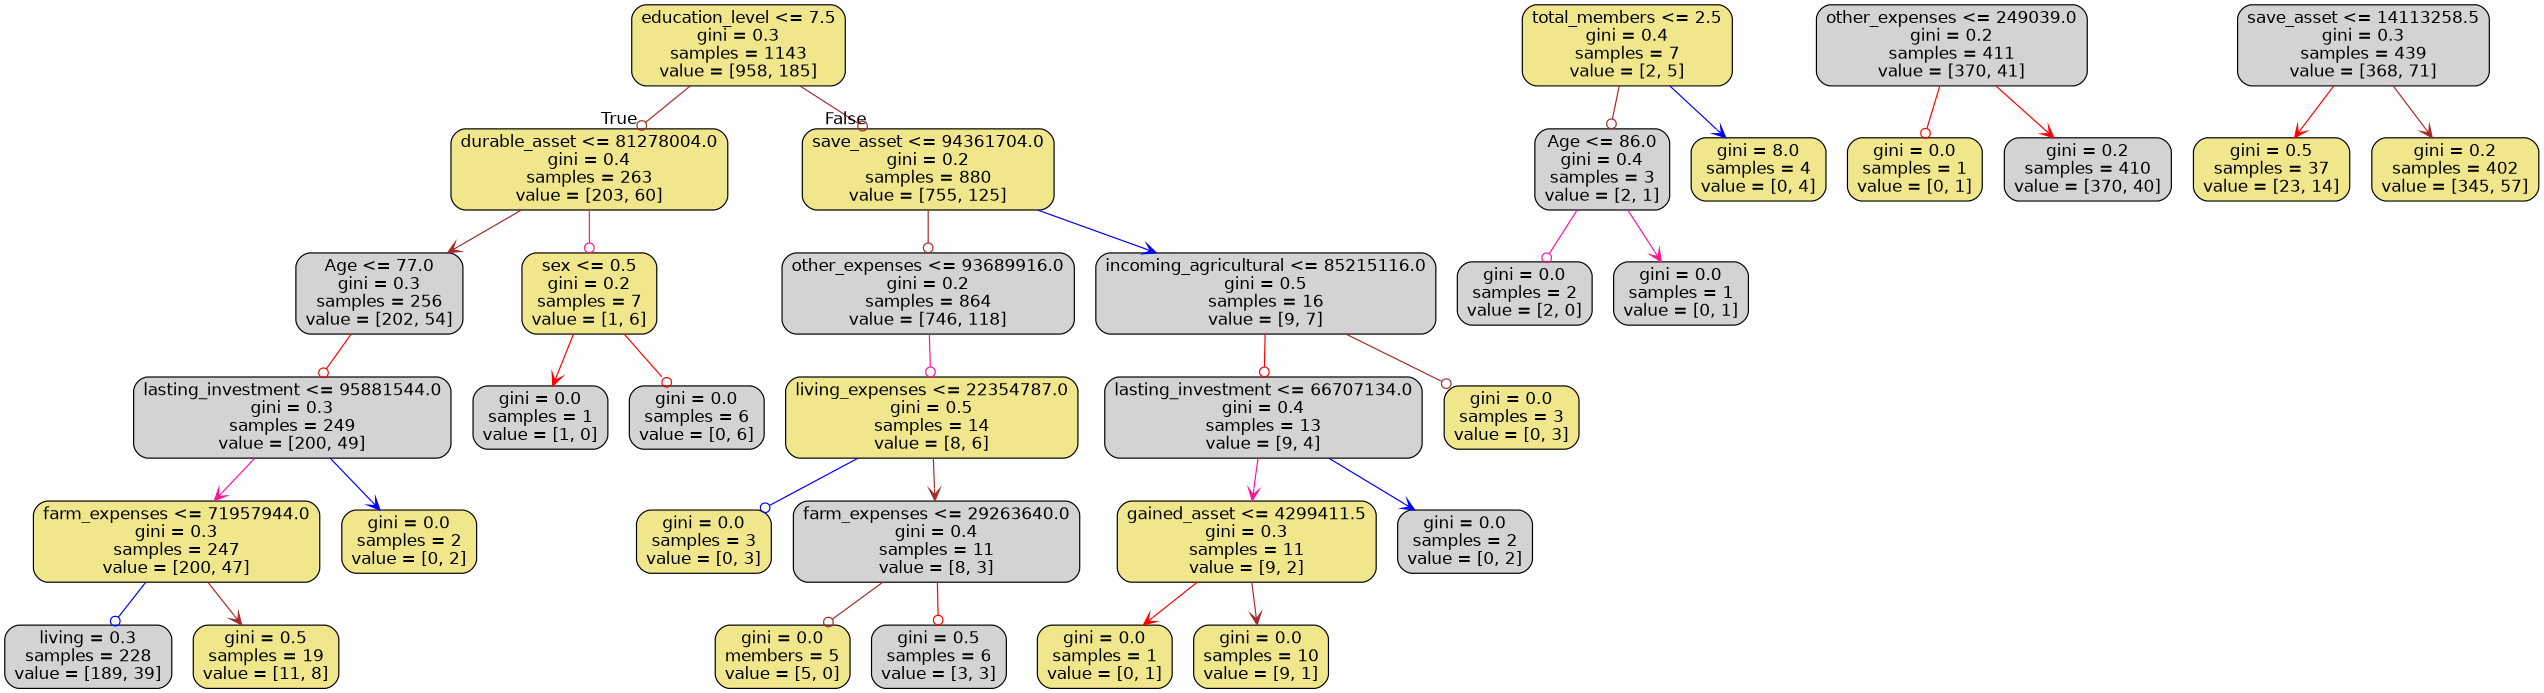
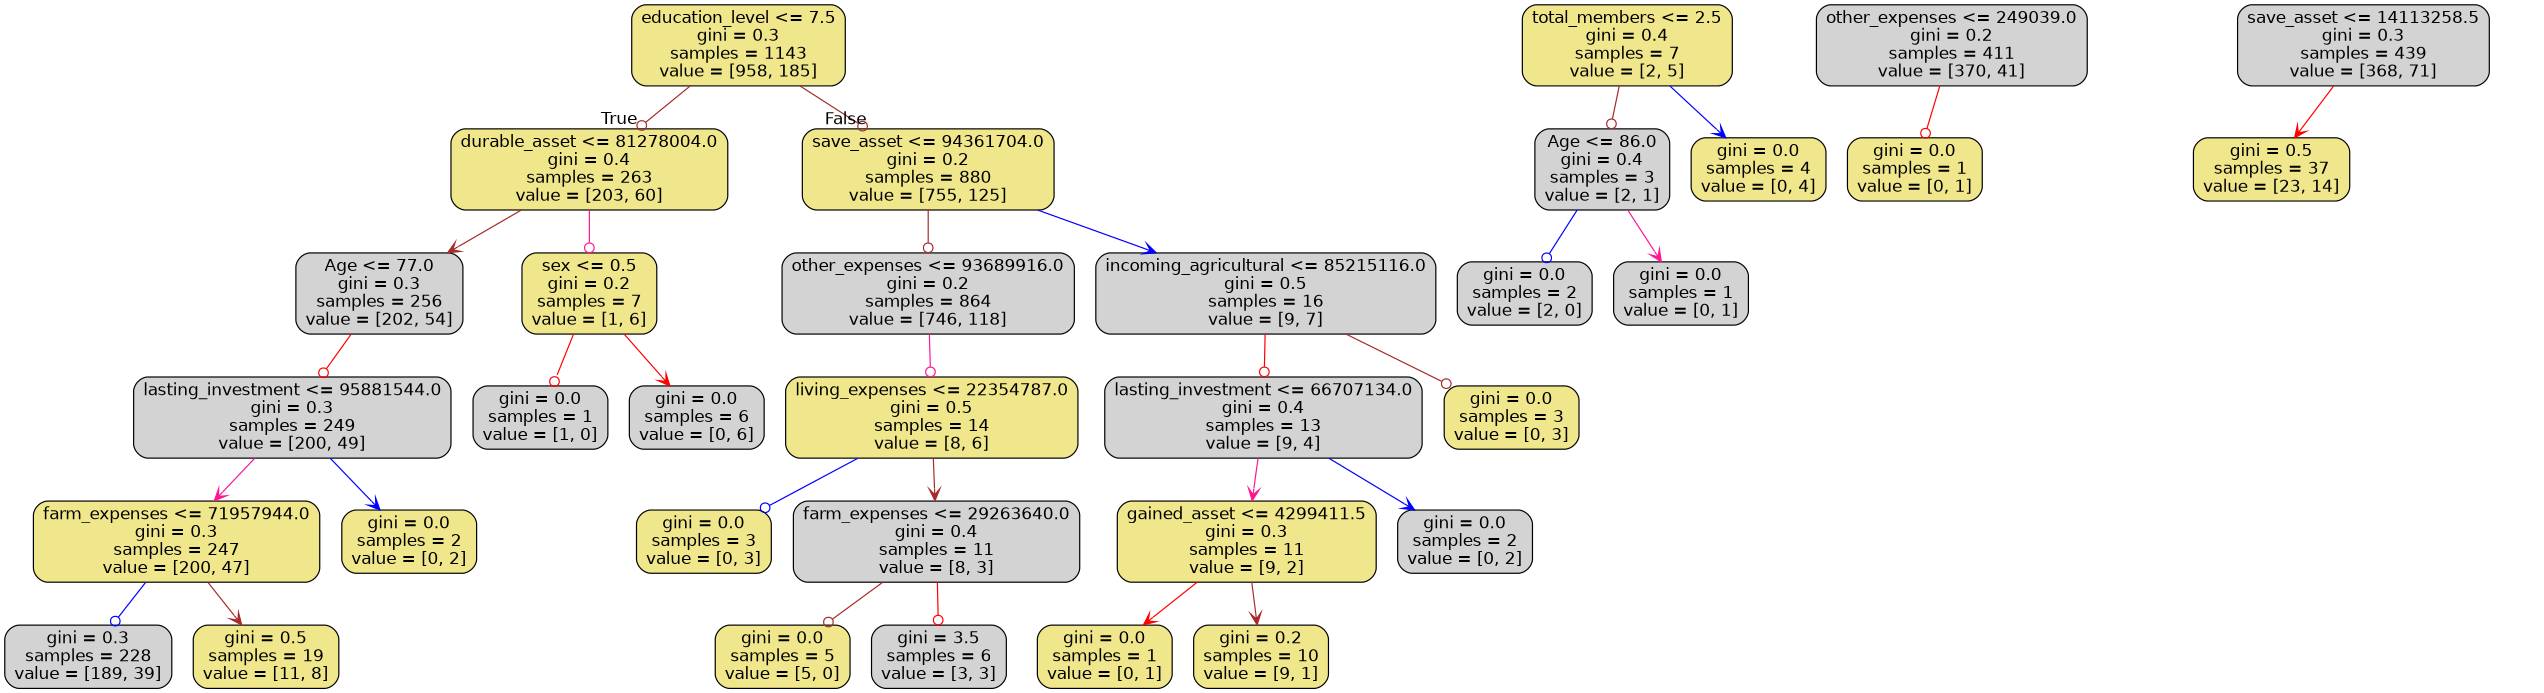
node "gini = 8.0 samples = 4 value = [0, 4]": label "gini = 8.0 samples = 4 value = [0, 4]" -> "gini = 0.0 samples = 4 value = [0, 4]"
node "gini = 0.2 samples = 410 value = [370, 40]": removed
node "gini = 0.2 samples = 402 value = [345, 57]": removed
edge "Age <= 86.0 gini = 0.4 samples = 3 value = [2, 1]" -> "gini = 0.0 samples = 2 value = [2, 0]": color deeppink -> blue
edge "sex <= 0.5 gini = 0.2 samples = 7 value = [1, 6]" -> "gini = 0.0 samples = 1 value = [1, 0]": arrowhead vee -> odot
edge "sex <= 0.5 gini = 0.2 samples = 7 value = [1, 6]" -> "gini = 0.0 samples = 6 value = [0, 6]": arrowhead odot -> vee
node "living = 0.3 samples = 228 value = [189, 39]": label "living = 0.3 samples = 228 value = [189, 39]" -> "gini = 0.3 samples = 228 value = [189, 39]"
node "gini = 0.0 members = 5 value = [5, 0]": label "gini = 0.0 members = 5 value = [5, 0]" -> "gini = 0.0 samples = 5 value = [5, 0]"
node "gini = 0.5 samples = 6 value = [3, 3]": label "gini = 0.5 samples = 6 value = [3, 3]" -> "gini = 3.5 samples = 6 value = [3, 3]"
node "gini = 0.0 samples = 10 value = [9, 1]": label "gini = 0.0 samples = 10 value = [9, 1]" -> "gini = 0.2 samples = 10 value = [9, 1]"
